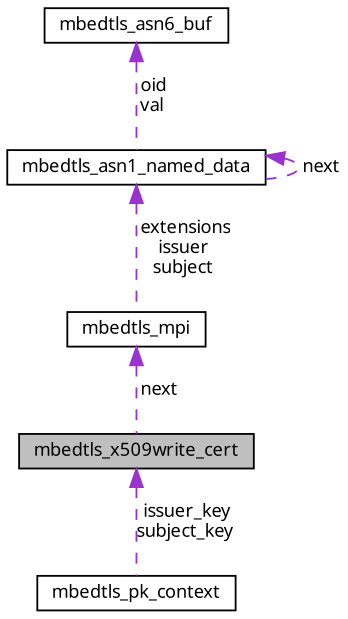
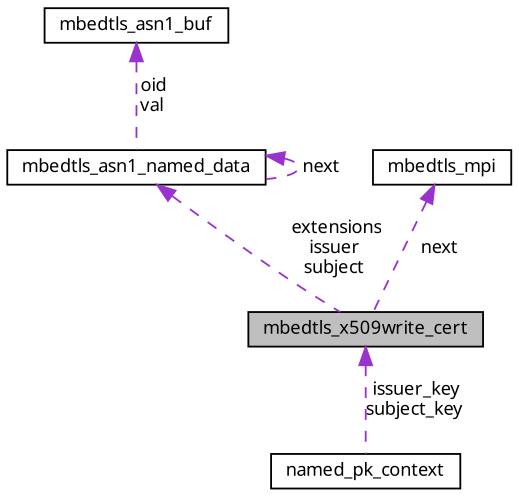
node "mbedtls_asn6_buf": label "mbedtls_asn6_buf" -> "mbedtls_asn1_buf"
edge "mbedtls_mpi" -> "mbedtls_asn1_named_data": now "mbedtls_x509write_cert" -> "mbedtls_asn1_named_data"
node "mbedtls_pk_context": label "mbedtls_pk_context" -> "named_pk_context"
